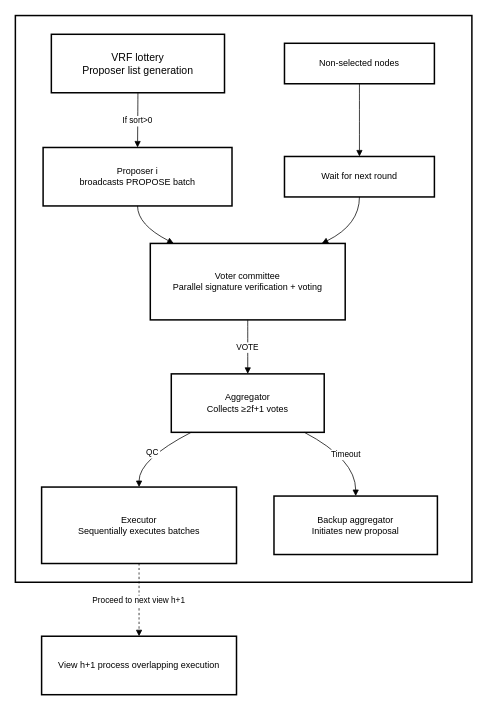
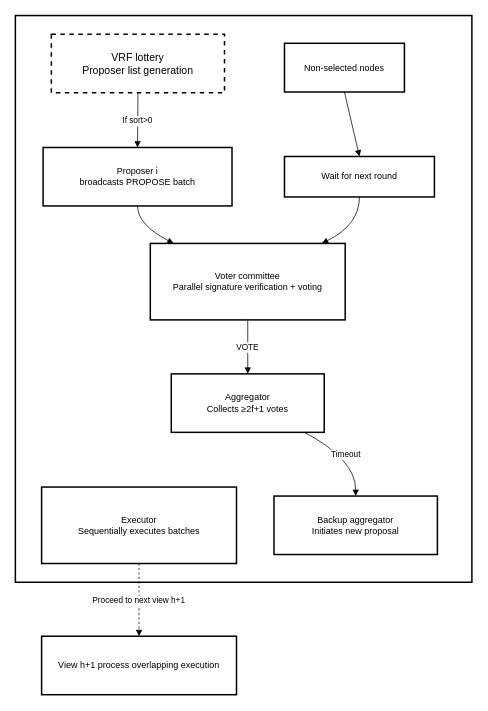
node "VRF lottery Proposer list generation": style solid -> dashed
node "Non-selected nodes": size 150x41 -> 120x49
edge "Aggregator Collects ≥2f+1 votes" -> "Executor Sequentially executes batches": removed, label "QC"
